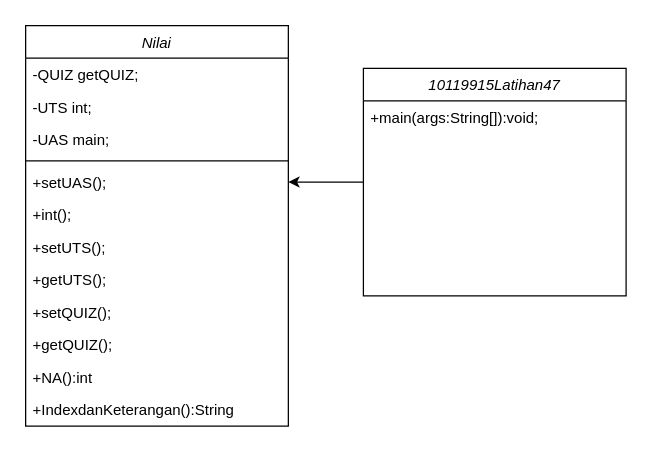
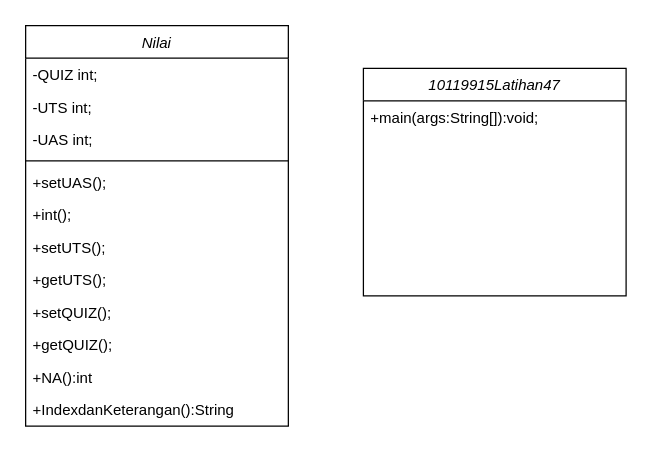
node "-QUIZ getQUIZ;": label "-QUIZ getQUIZ;" -> "-QUIZ int;"
node "-UAS main;": label "-UAS main;" -> "-UAS int;"
edge "10119915Latihan47" -> "+setUAS();": removed
